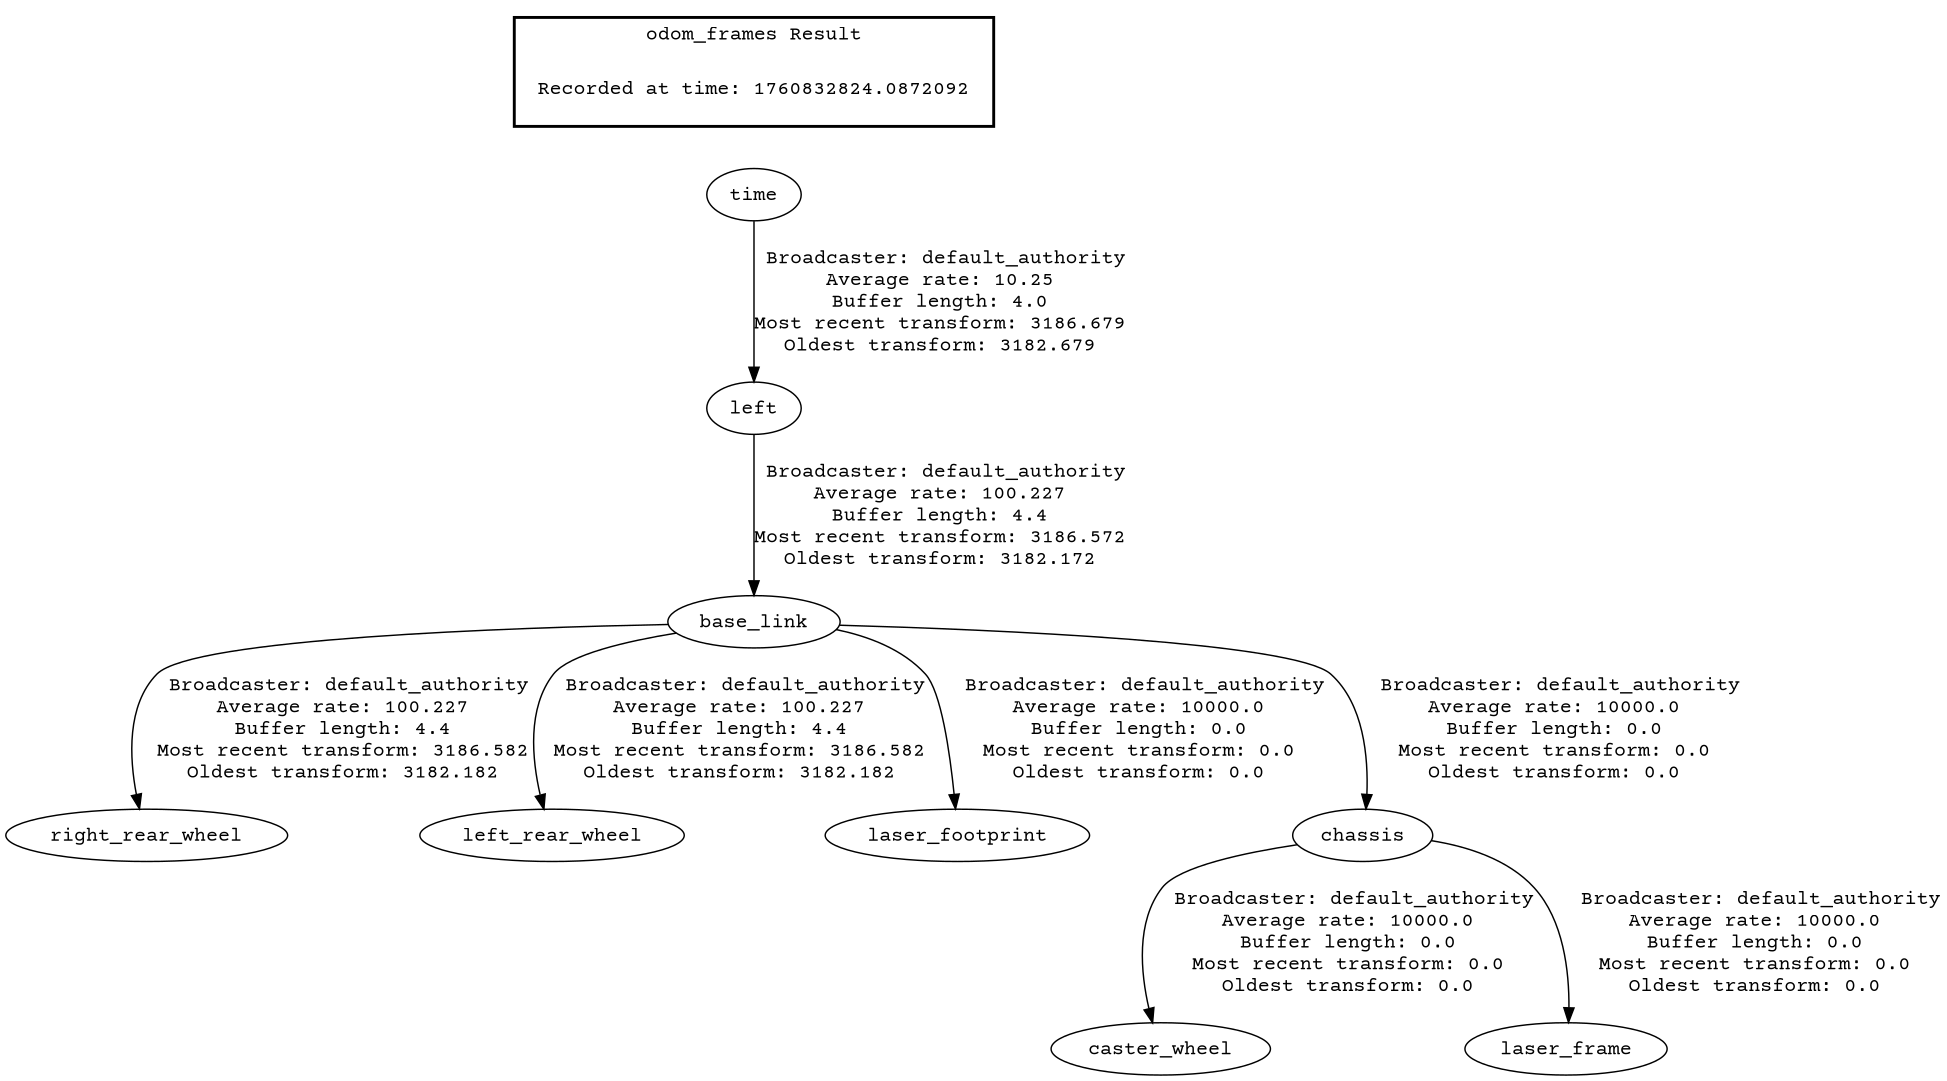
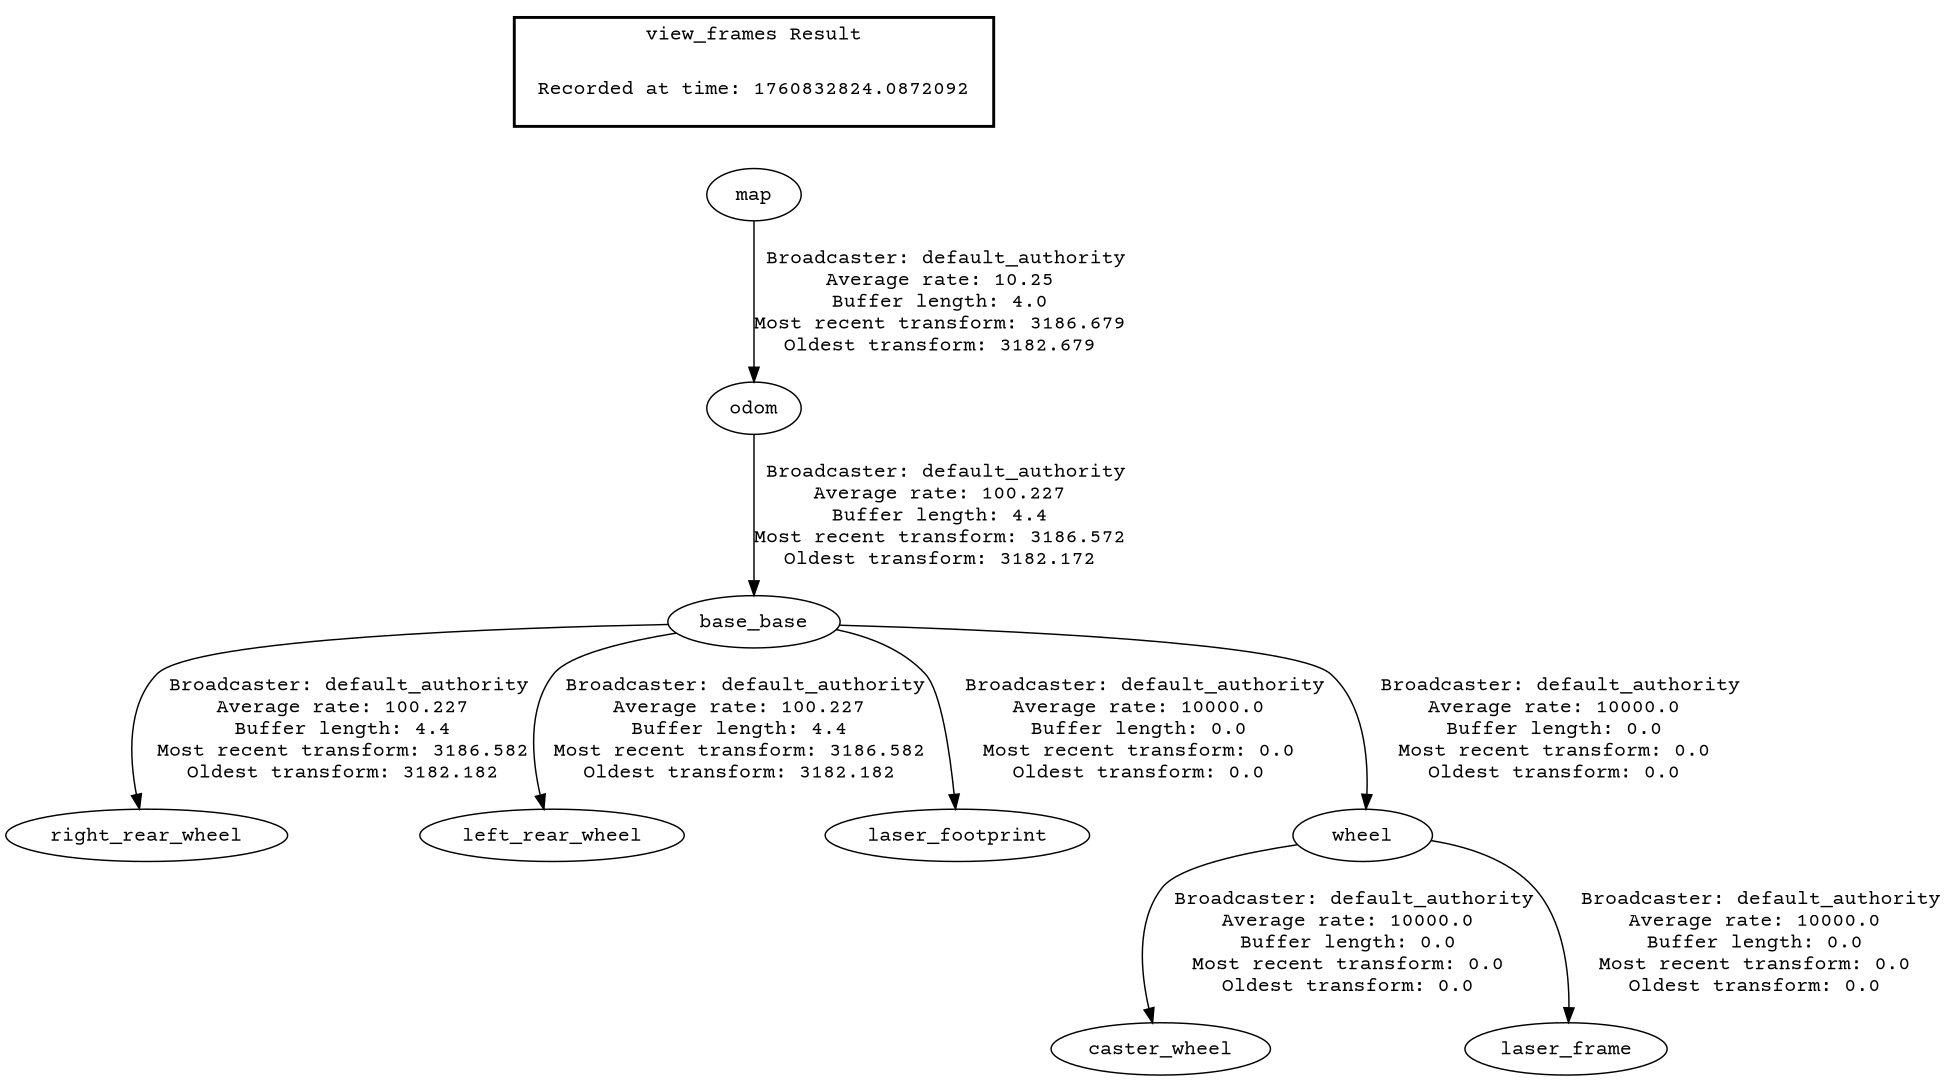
cluster "odom_frames Result": label "odom_frames Result" -> "view_frames Result"
node "time": label "time" -> "map"
node "left": label "left" -> "odom"
node "base_link": label "base_link" -> "base_base"
node "chassis": label "chassis" -> "wheel"
